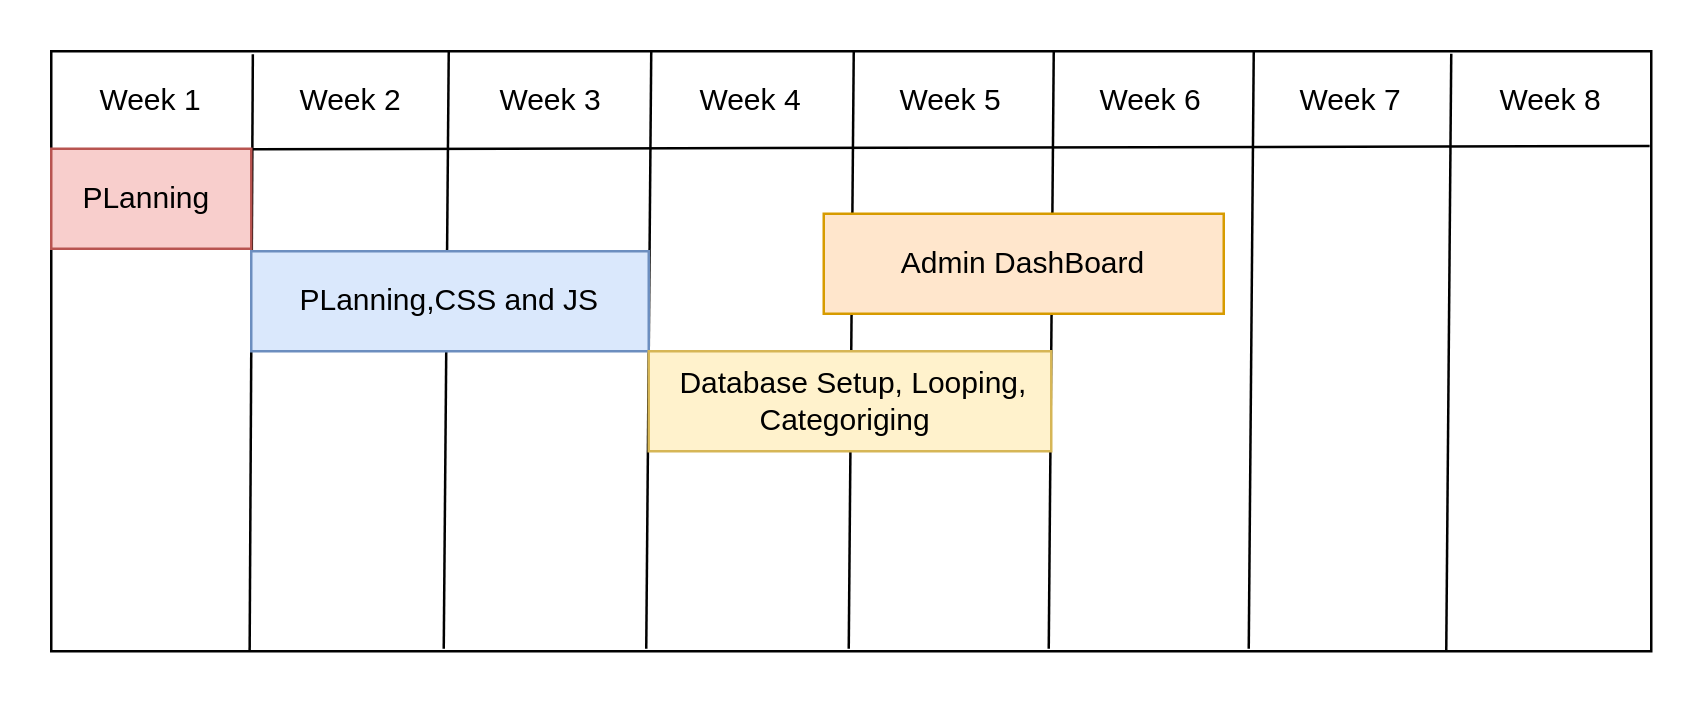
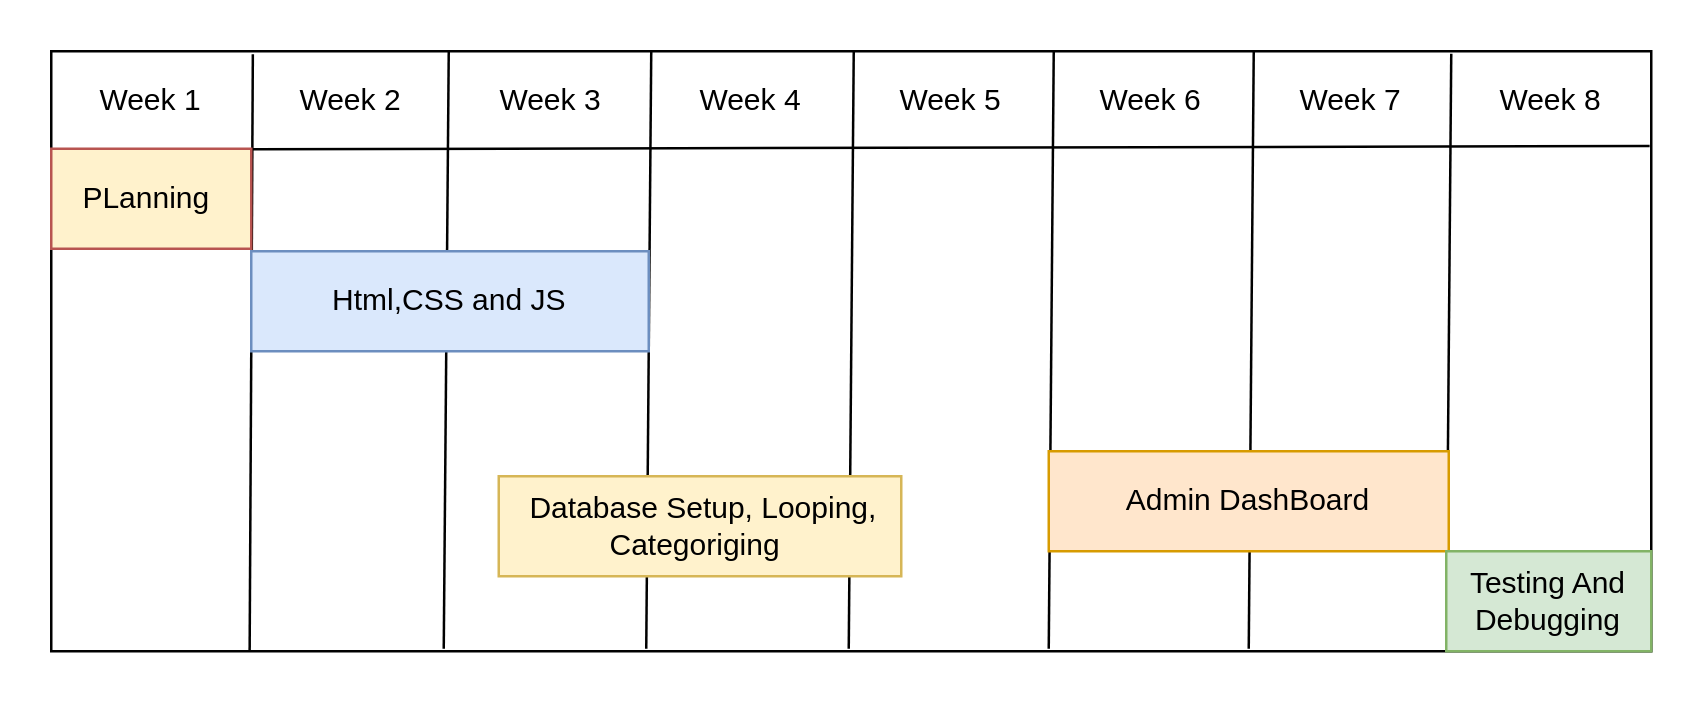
node "PLanning": fillcolor #f8cecc -> #fff2cc
node "Admin DashBoard": moved (1024, 264) -> (1249, 501)
node "PLanning,CSS and JS": label "PLanning,CSS and JS" -> "Html,CSS and JS"
node "Database Setup, Looping, Categoriging": moved (850, 401) -> (700, 526)
node "Testing And Debugging": added
